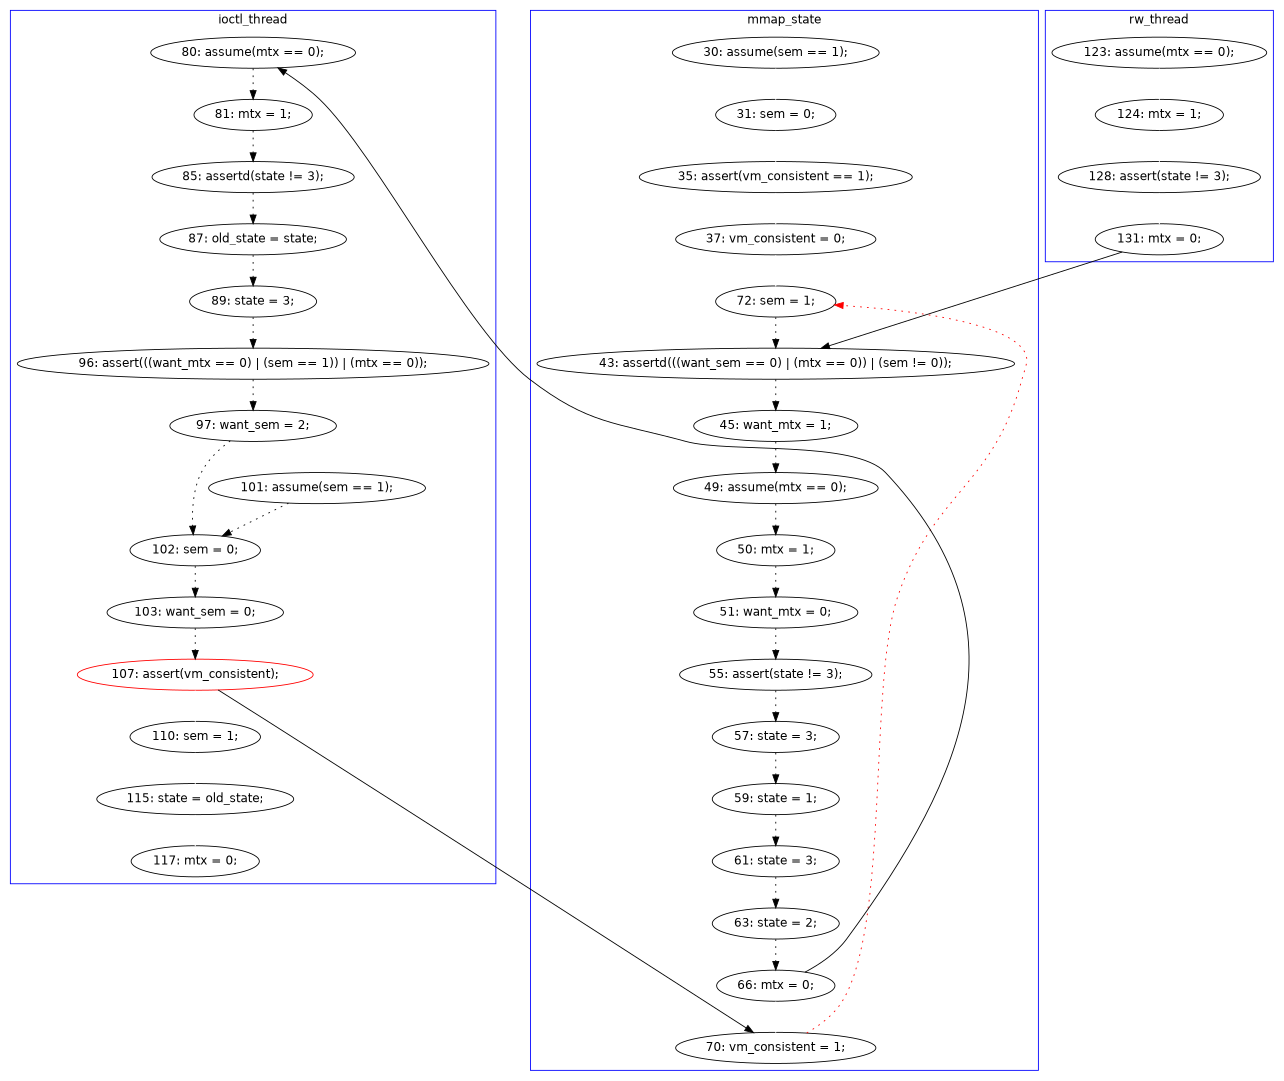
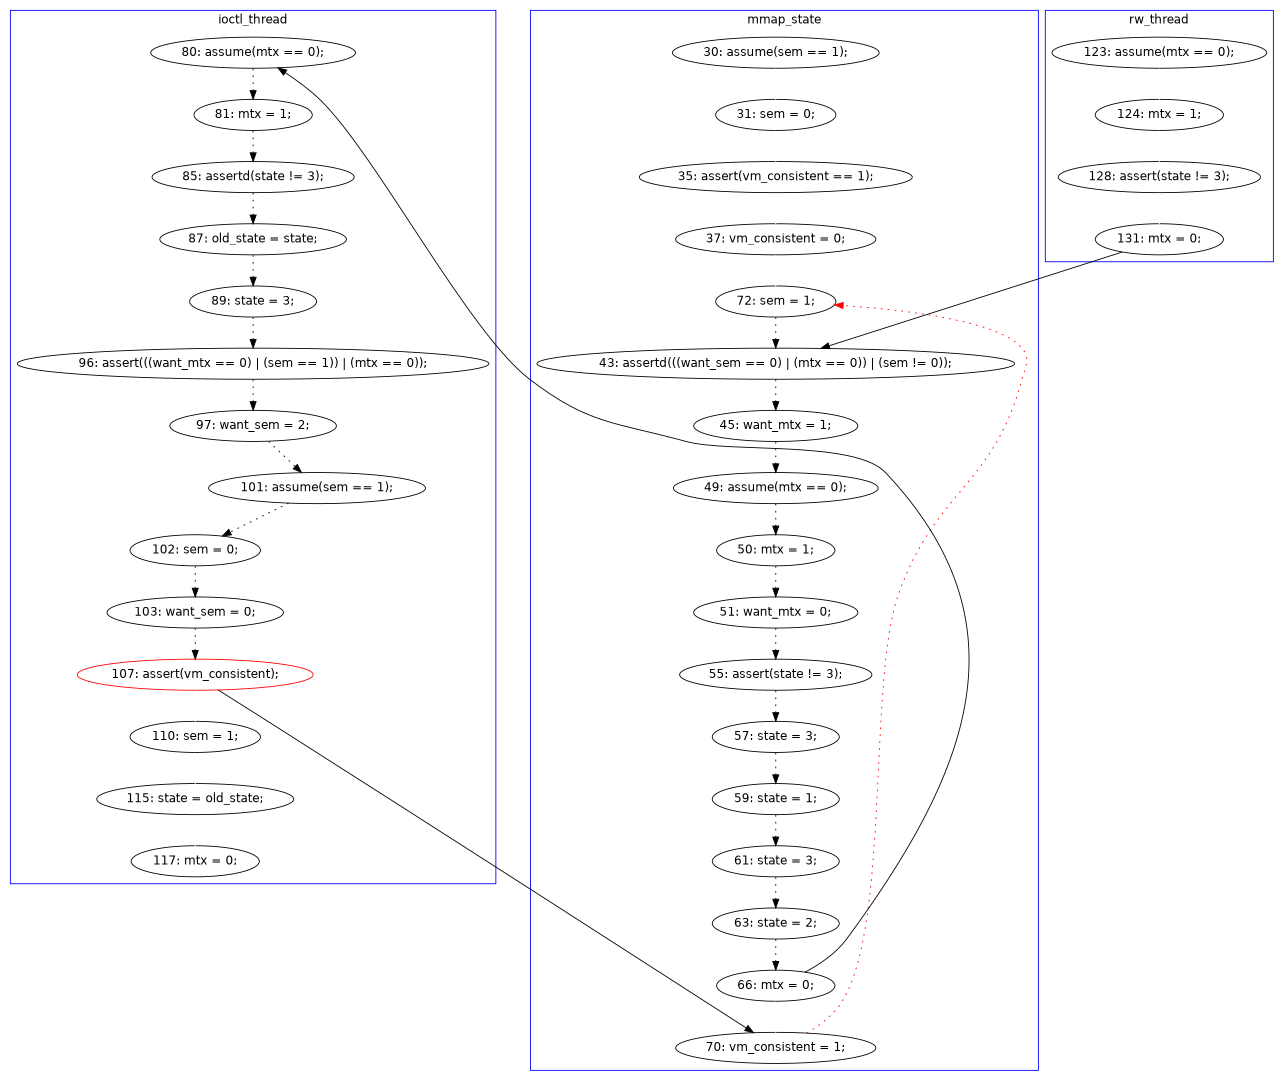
edge "97: want_sem = 2;" -> "102: sem = 0;": now "97: want_sem = 2;" -> "101: assume(sem == 1);"
